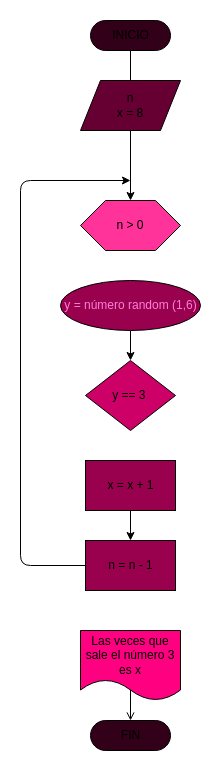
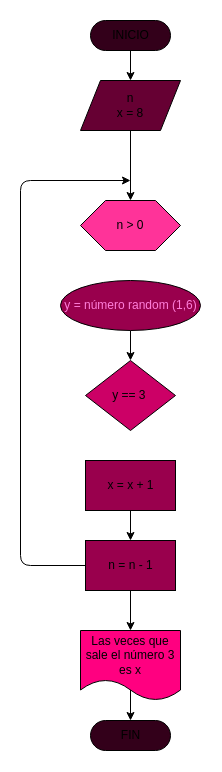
edge "INICIO" -- "n x = 8": arrowhead none -> classic
edge "n = n - 1" -> "Las veces que sale el número 3 es x": added
edge "Las veces que sale el número 3 es x" -> "FIN": arrowhead open -> classic
